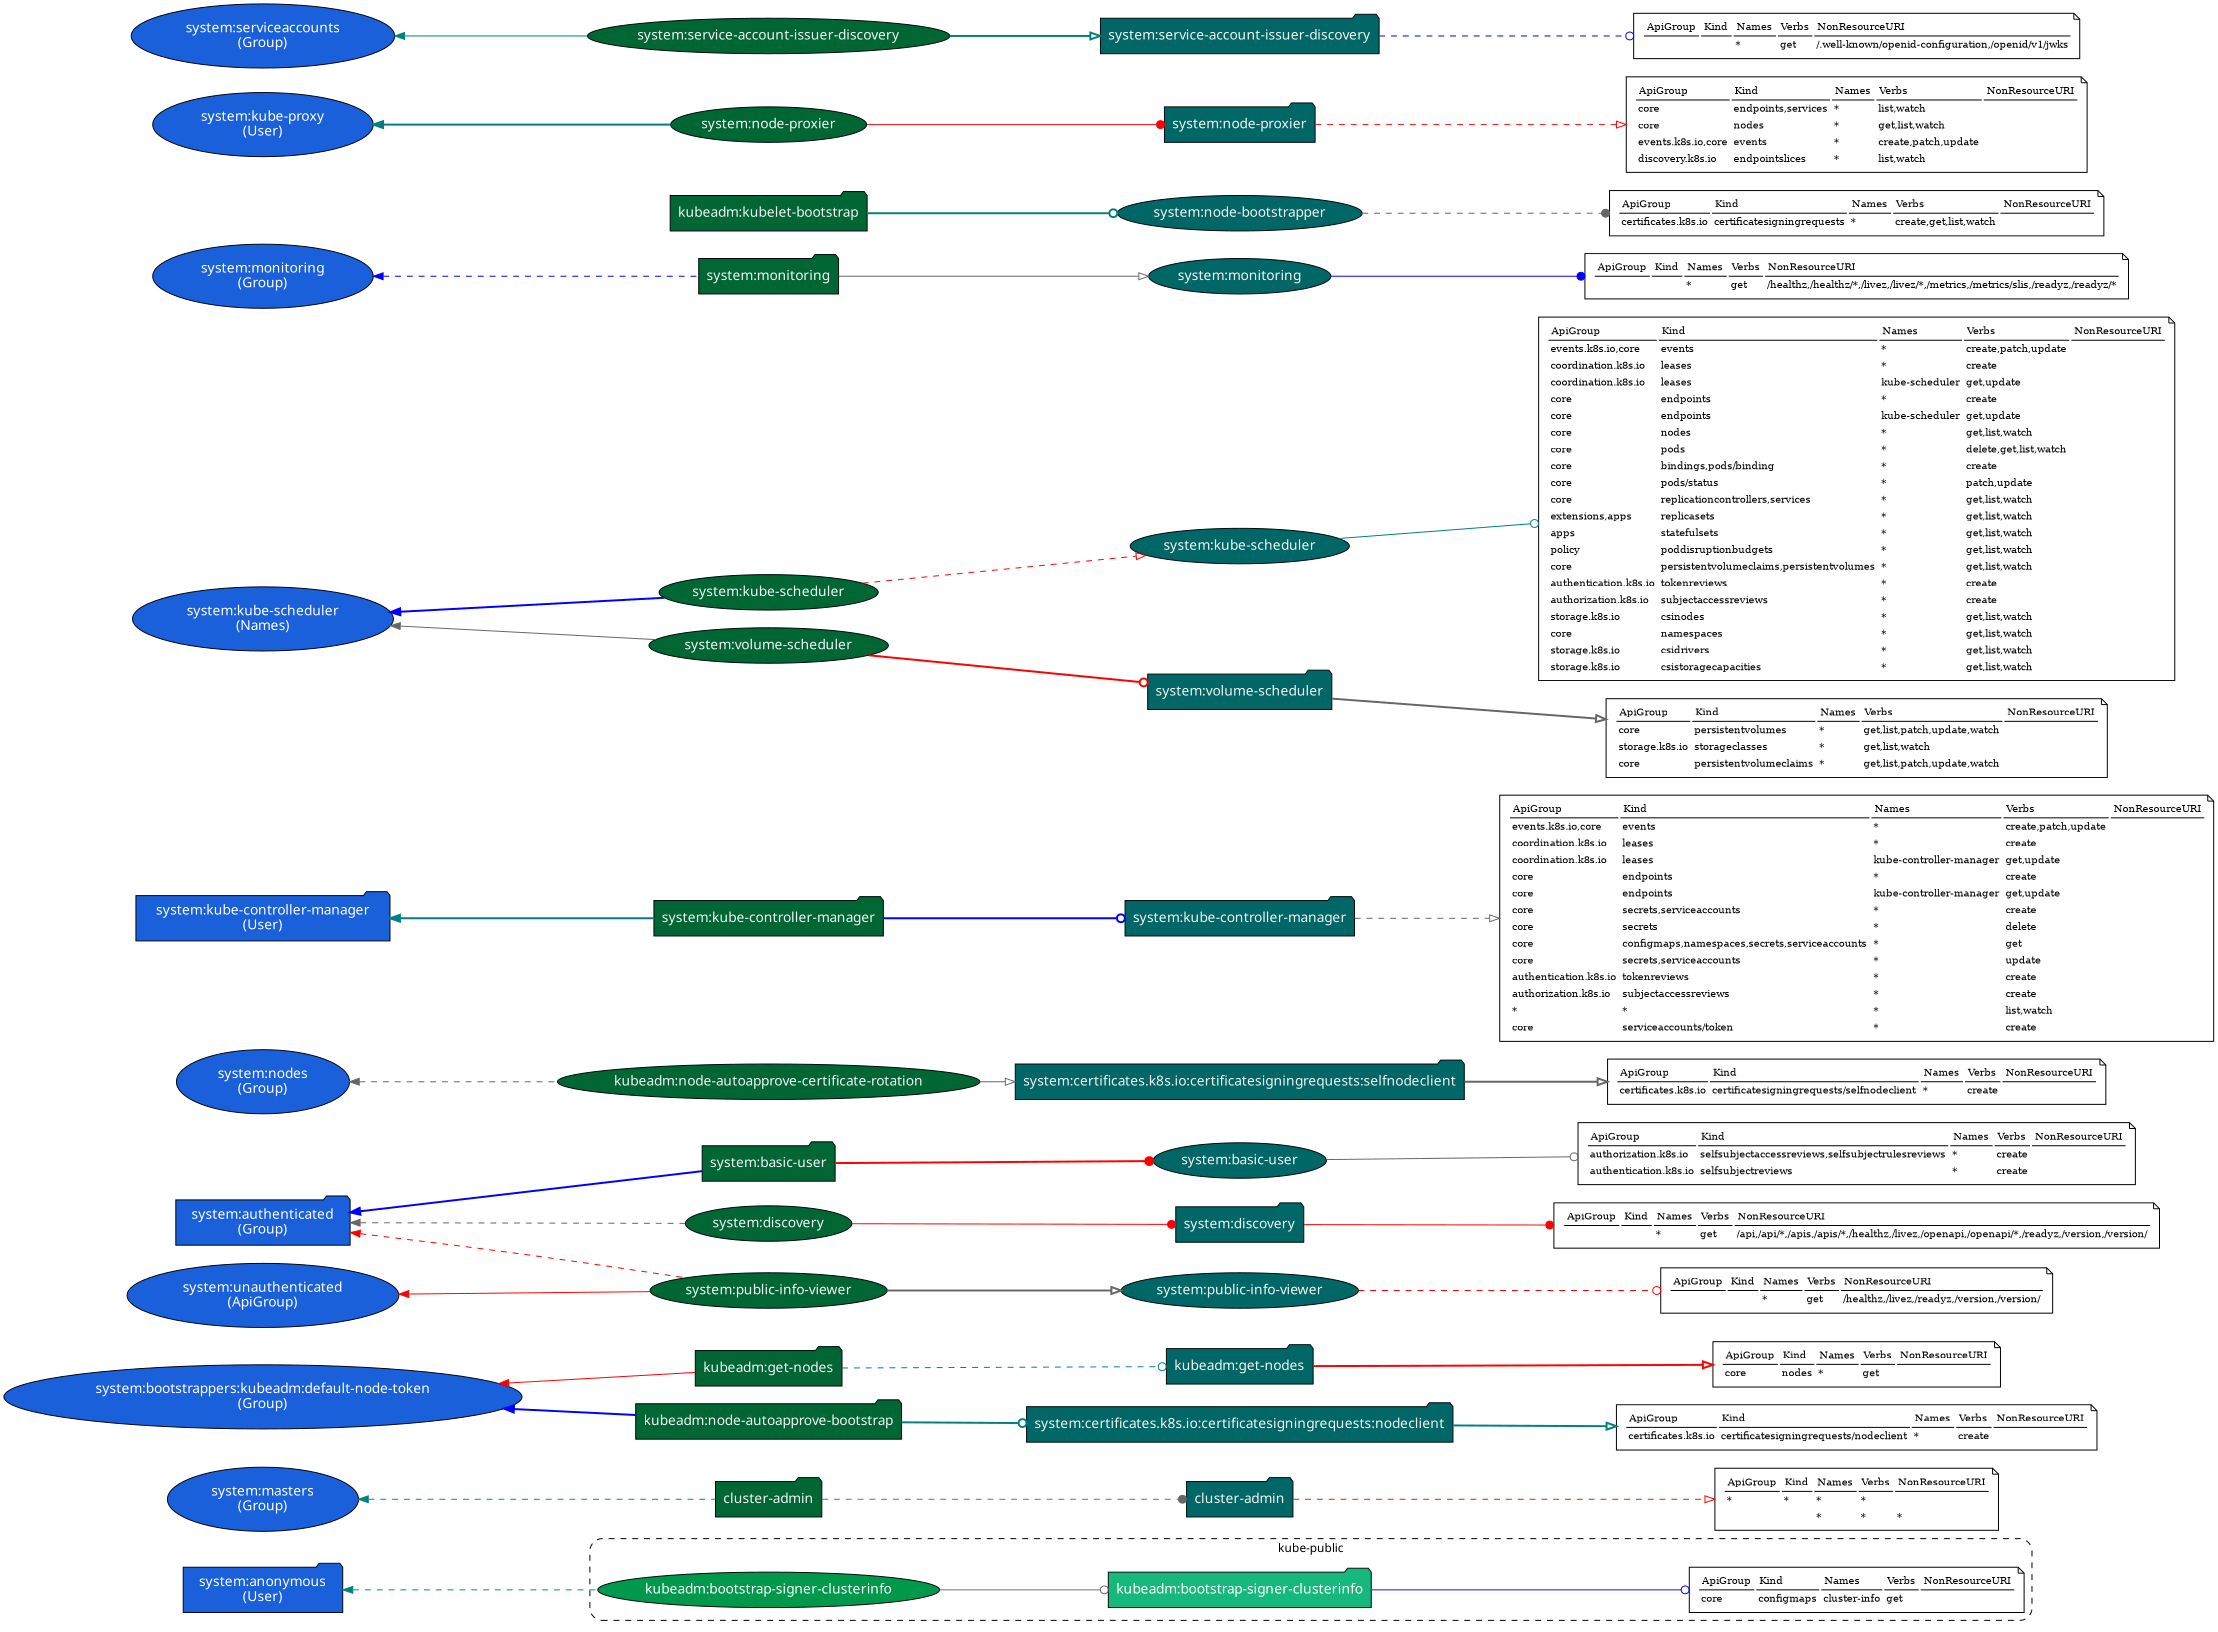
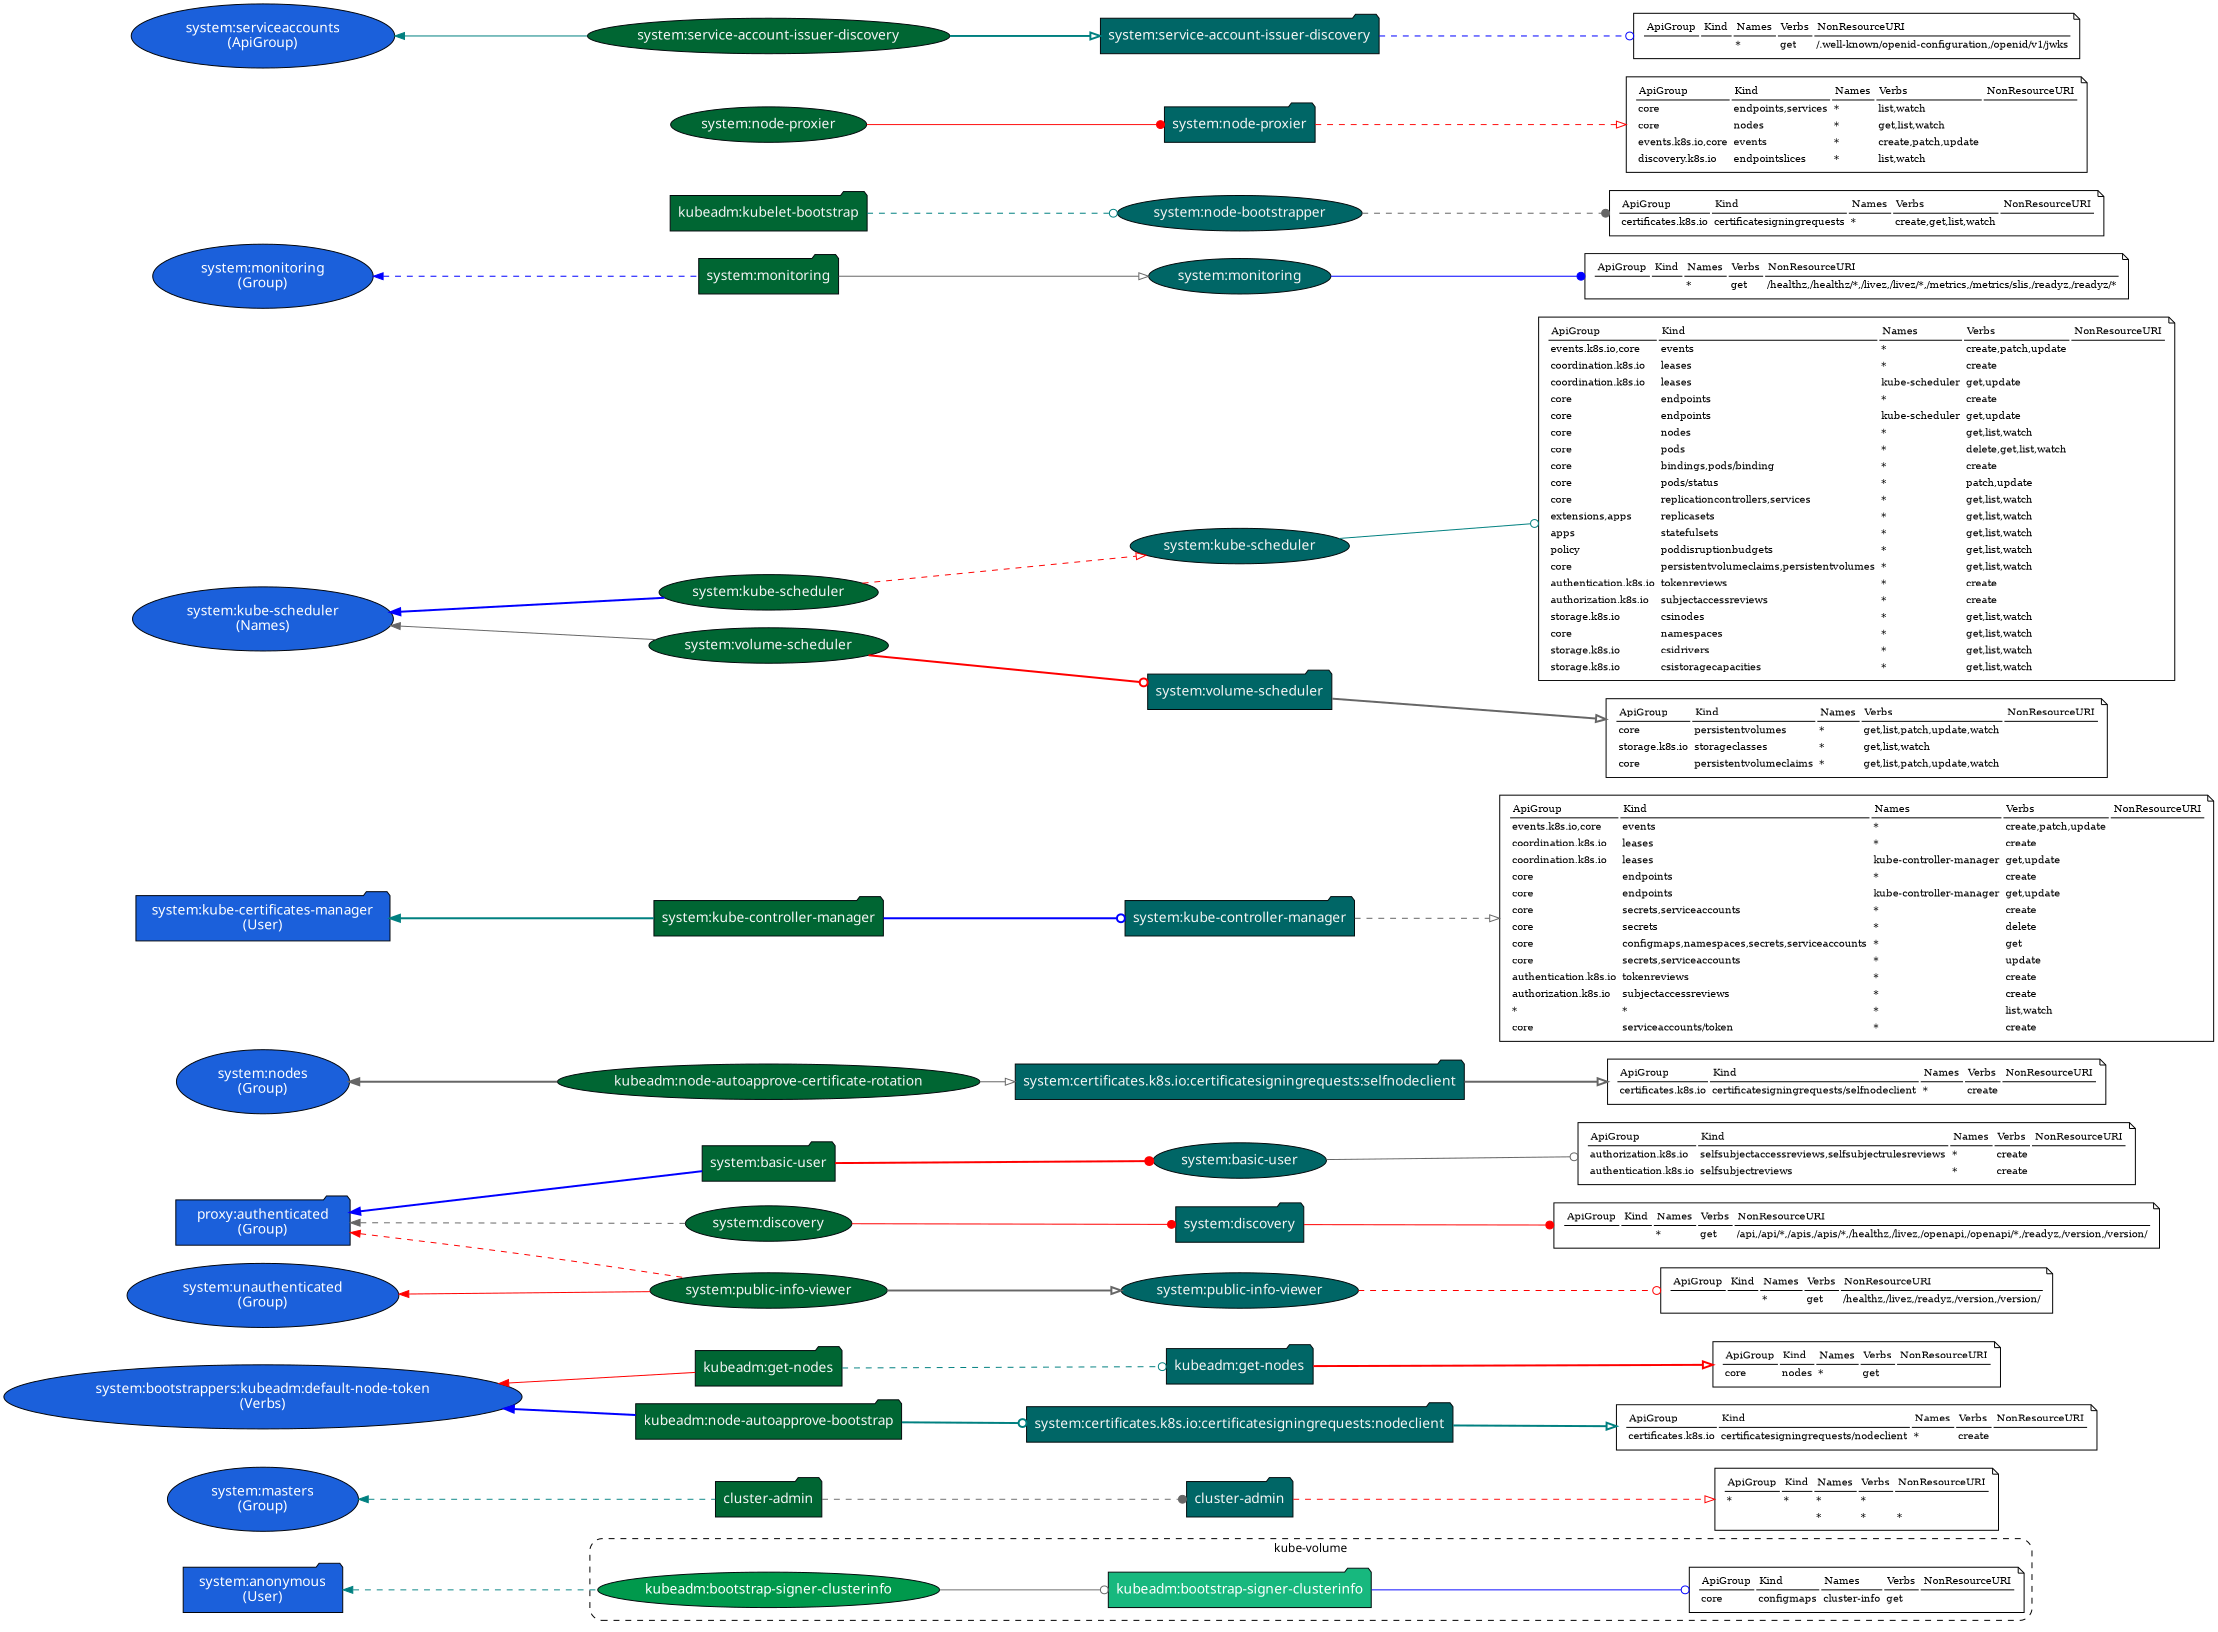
node "system:serviceaccounts (Group)": label "system:serviceaccounts (Group)" -> "system:serviceaccounts (ApiGroup)"
node "system:kube-proxy (User)": removed
edge "kubeadm:kubelet-bootstrap" -> "system:node-bootstrapper": style bold -> dashed
node "system:kube-controller-manager (User)": label "system:kube-controller-manager (User)" -> "system:kube-certificates-manager (User)"
edge "kubeadm:node-autoapprove-certificate-rotation" -> "system:nodes (Group)": style dashed -> bold
node "system:authenticated (Group)": label "system:authenticated (Group)" -> "proxy:authenticated (Group)"
node "system:unauthenticated (ApiGroup)": label "system:unauthenticated (ApiGroup)" -> "system:unauthenticated (Group)"
node "system:bootstrappers:kubeadm:default-node-token (Group)": label "system:bootstrappers:kubeadm:default-node-token (Group)" -> "system:bootstrappers:kubeadm:default-node-token (Verbs)"
cluster "kube-public": label "kube-public" -> "kube-volume"
